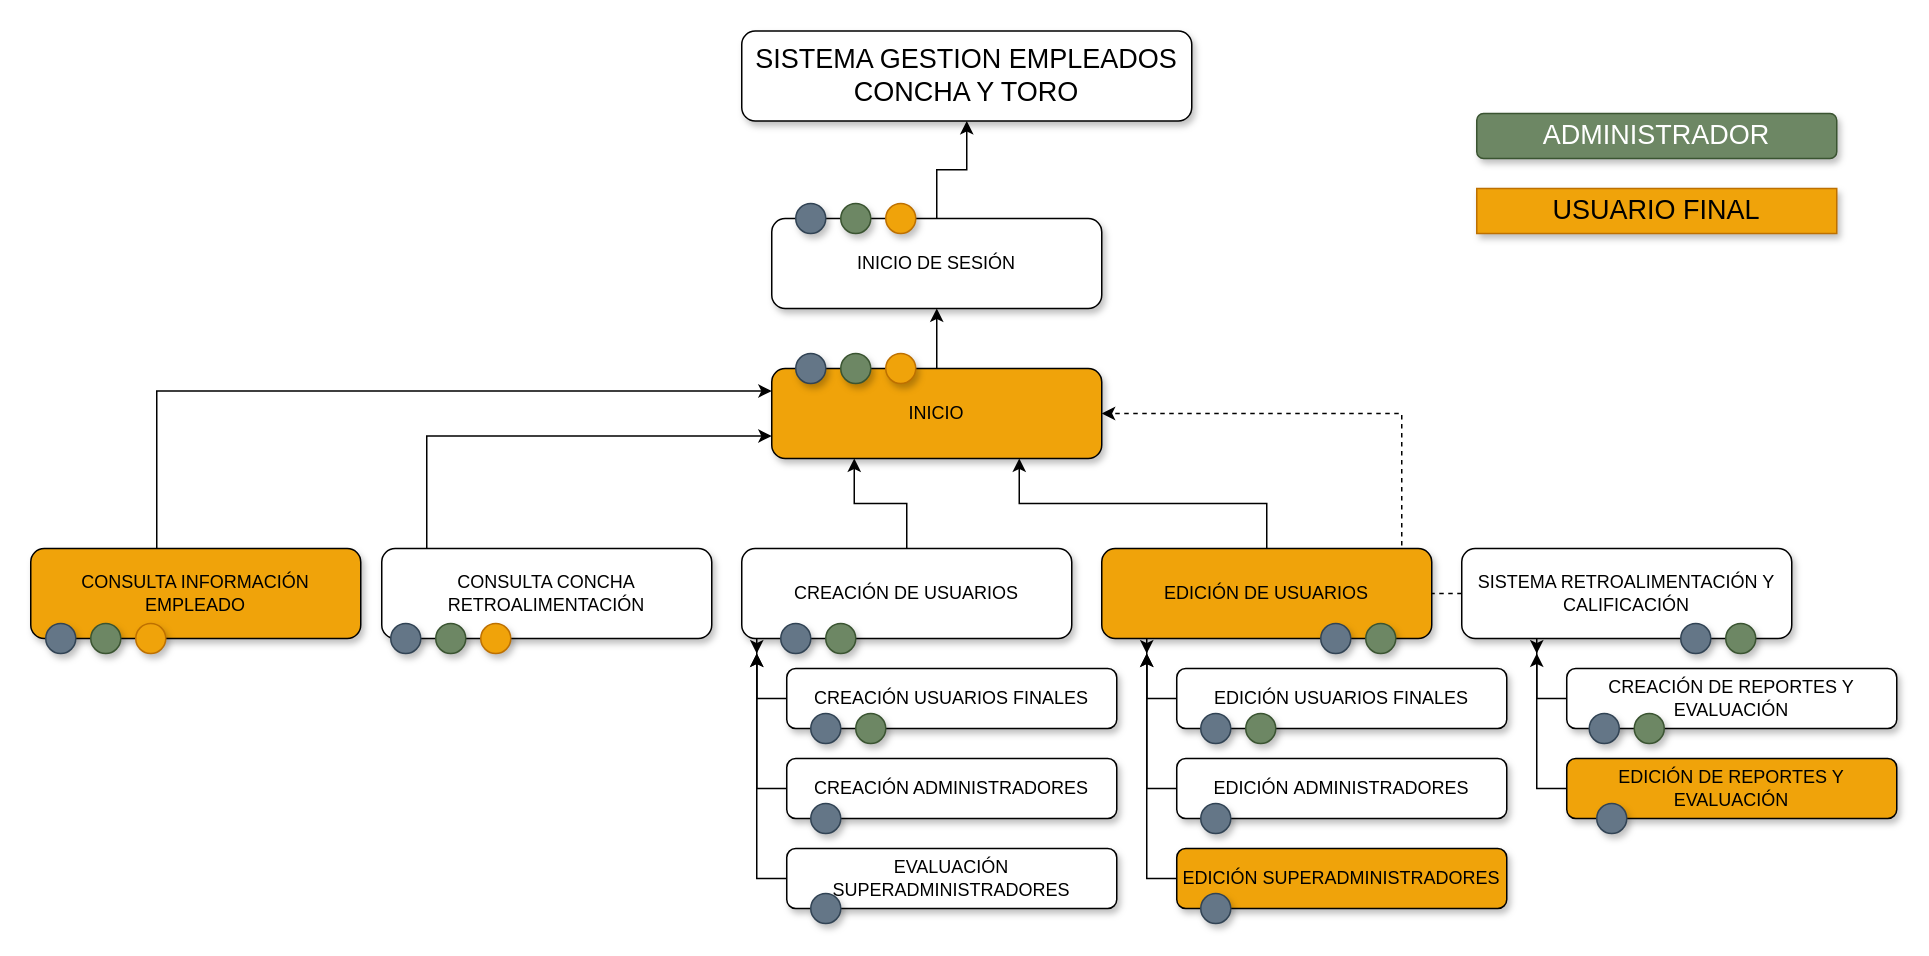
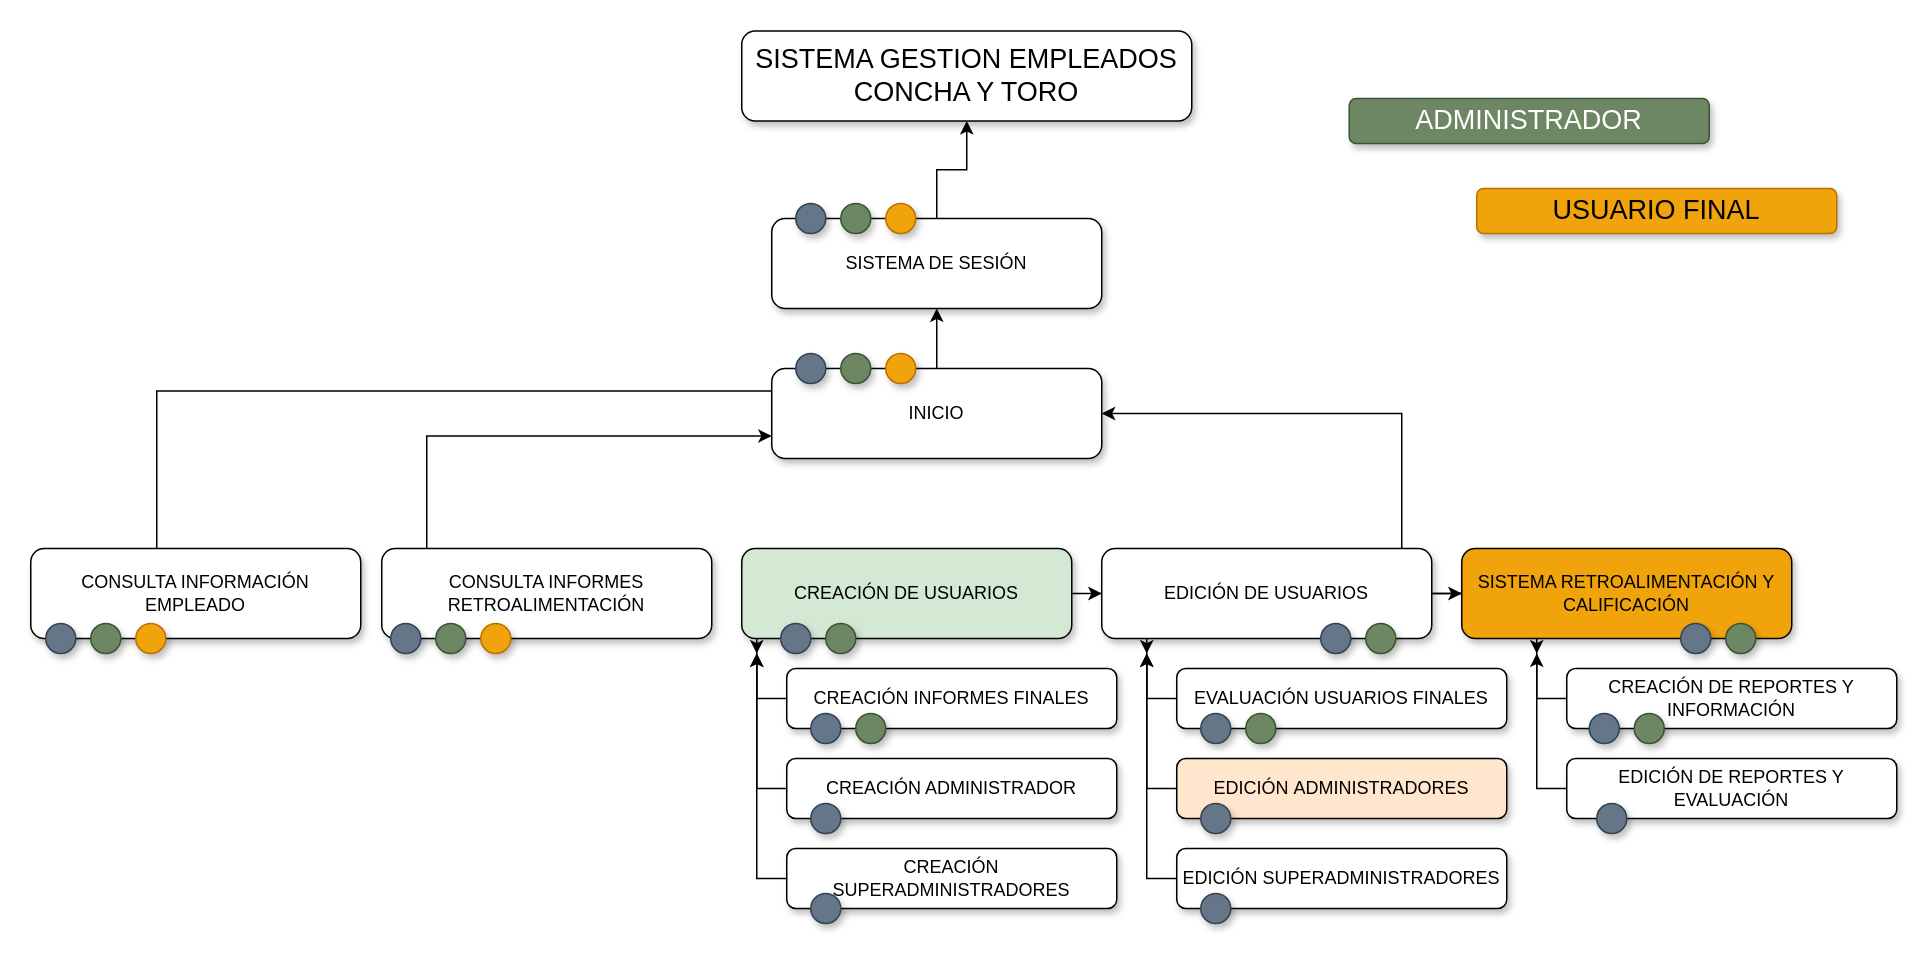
node "ADMINISTRADOR": moved (1657, 136) -> (1529, 121)
node "USUARIO FINAL": shape rectangle -> rounded rectangle
node "INICIO DE SESIÓN": label "INICIO DE SESIÓN" -> "SISTEMA DE SESIÓN"
edge "CONSULTA INFORMACIÓN EMPLEADO" -> "INICIO": arrowhead classic -> none
node "INICIO": fillcolor #f0a30a -> #ffffff
edge "SISTEMA RETROALIMENTACIÓN Y CALIFICACIÓN" -> "INICIO": style dashed -> solid
edge "CREACIÓN DE USUARIOS" -> "INICIO": now "CREACIÓN DE USUARIOS" -> "EDICIÓN DE USUARIOS"
edge "EDICIÓN DE USUARIOS" -> "INICIO": now "EDICIÓN DE USUARIOS" -> "SISTEMA RETROALIMENTACIÓN Y CALIFICACIÓN"
node "CONSULTA INFORMACIÓN EMPLEADO": fillcolor #f0a30a -> #ffffff
node "CONSULTA CONCHA RETROALIMENTACIÓN": label "CONSULTA CONCHA RETROALIMENTACIÓN" -> "CONSULTA INFORMES RETROALIMENTACIÓN"
node "CREACIÓN DE USUARIOS": fillcolor #ffffff -> #d5e8d4
node "EDICIÓN DE USUARIOS": fillcolor #f0a30a -> #ffffff
node "SISTEMA RETROALIMENTACIÓN Y CALIFICACIÓN": fillcolor #ffffff -> #f0a30a
node "CREACIÓN USUARIOS FINALES": label "CREACIÓN USUARIOS FINALES" -> "CREACIÓN INFORMES FINALES"
node "EDICIÓN USUARIOS FINALES": label "EDICIÓN USUARIOS FINALES" -> "EVALUACIÓN USUARIOS FINALES"
node "CREACIÓN DE REPORTES Y EVALUACIÓN": label "CREACIÓN DE REPORTES Y EVALUACIÓN" -> "CREACIÓN DE REPORTES Y INFORMACIÓN"
node "CREACIÓN ADMINISTRADORES": label "CREACIÓN ADMINISTRADORES" -> "CREACIÓN ADMINISTRADOR"
node "EDICIÓN ADMINISTRADORES": fillcolor #ffffff -> #ffe6cc
node "EDICIÓN DE REPORTES Y EVALUACIÓN": fillcolor #f0a30a -> #ffffff
node "EVALUACIÓN SUPERADMINISTRADORES": label "EVALUACIÓN SUPERADMINISTRADORES" -> "CREACIÓN SUPERADMINISTRADORES"
node "EDICIÓN SUPERADMINISTRADORES": fillcolor #f0a30a -> #ffffff
